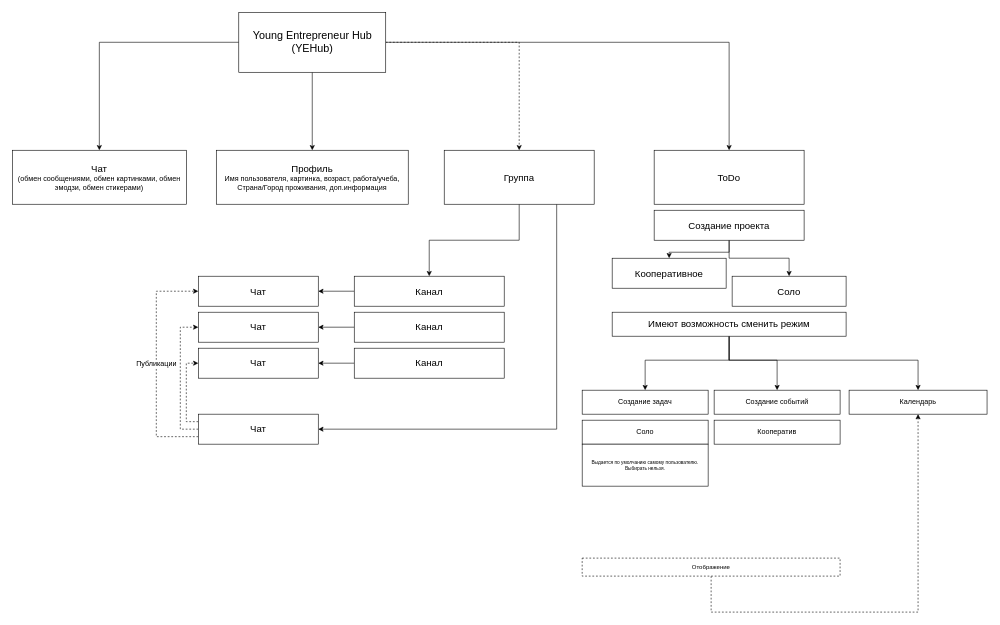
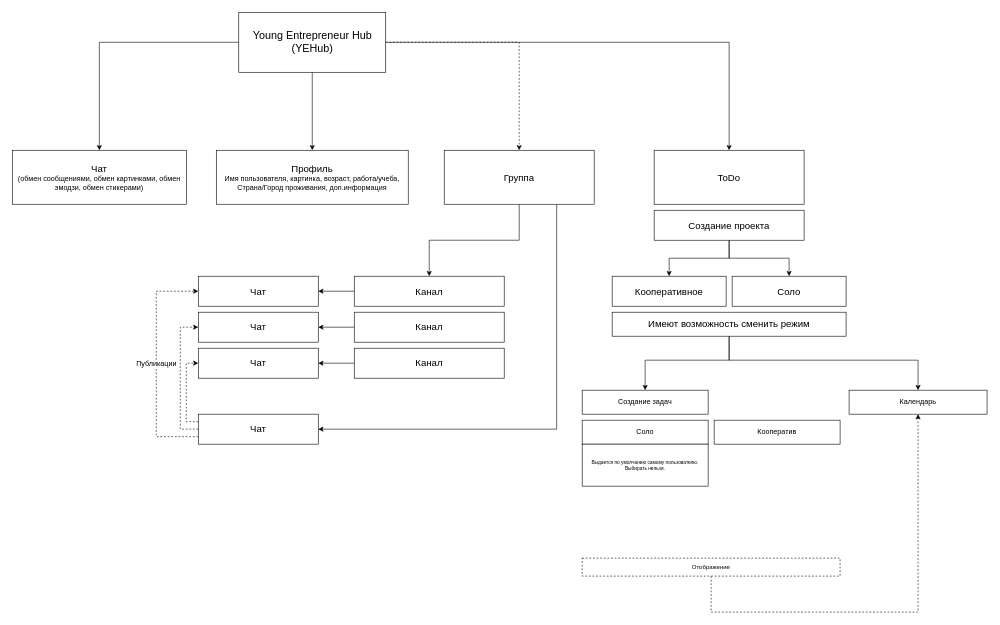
node "Кооперативное": moved (669, 273) -> (669, 291)
edge "Имеют возможность сменить режим" -> "Создание событий": removed
node "Создание событий": removed
